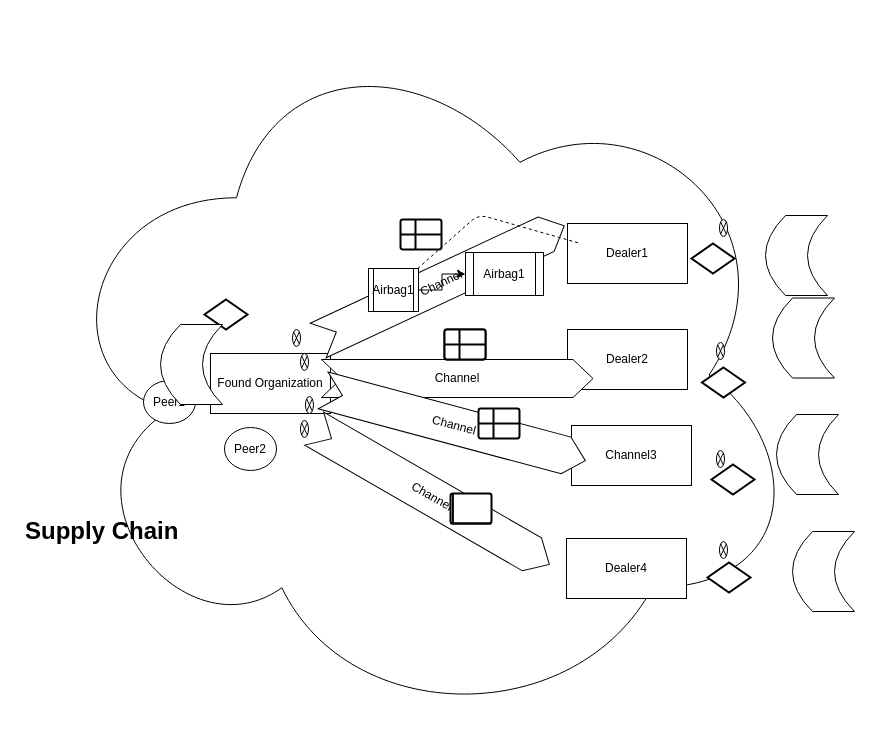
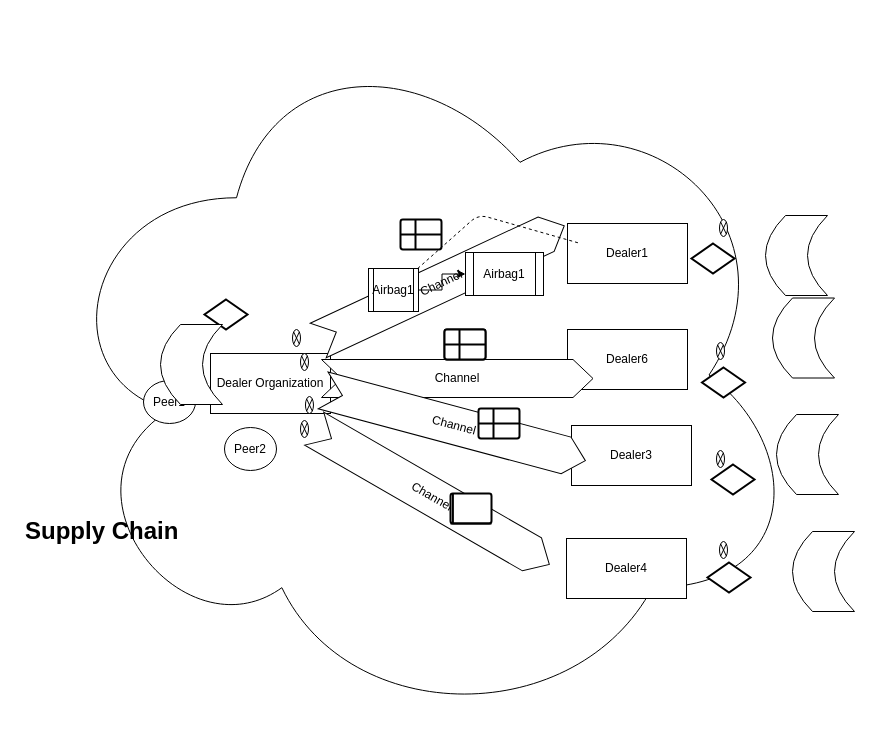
node "Dealer2": label "Dealer2" -> "Dealer6"
node "Found Organization": label "Found Organization" -> "Dealer Organization"
node "Channel3": label "Channel3" -> "Dealer3"
